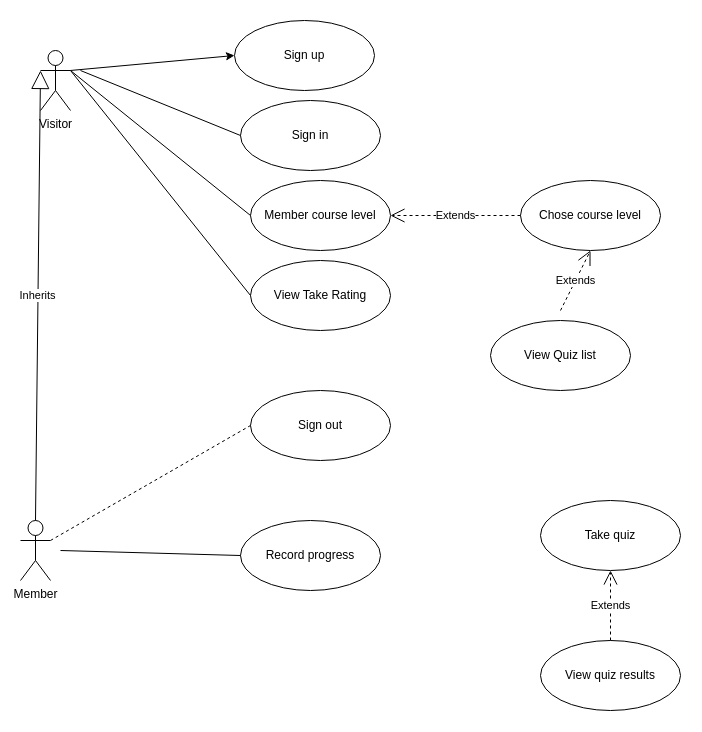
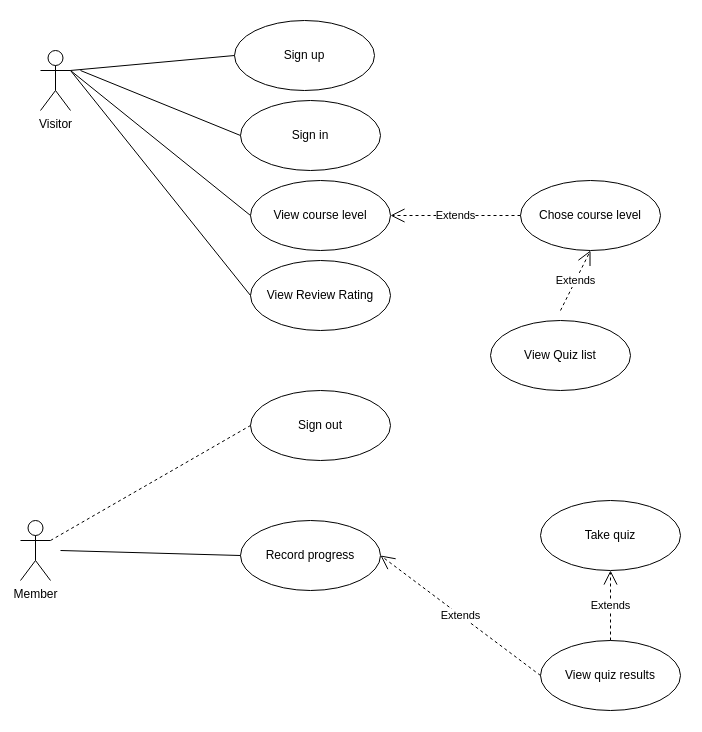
edge "Visitor" -> "Sign up": arrowhead classic -> none
node "Member course level": label "Member course level" -> "View course level"
node "View Take Rating": label "View Take Rating" -> "View Review Rating"
edge "Member" -> "Visitor": removed, label "Inherits"
edge "View quiz results" -> "Record progress": added, label "Extends"
